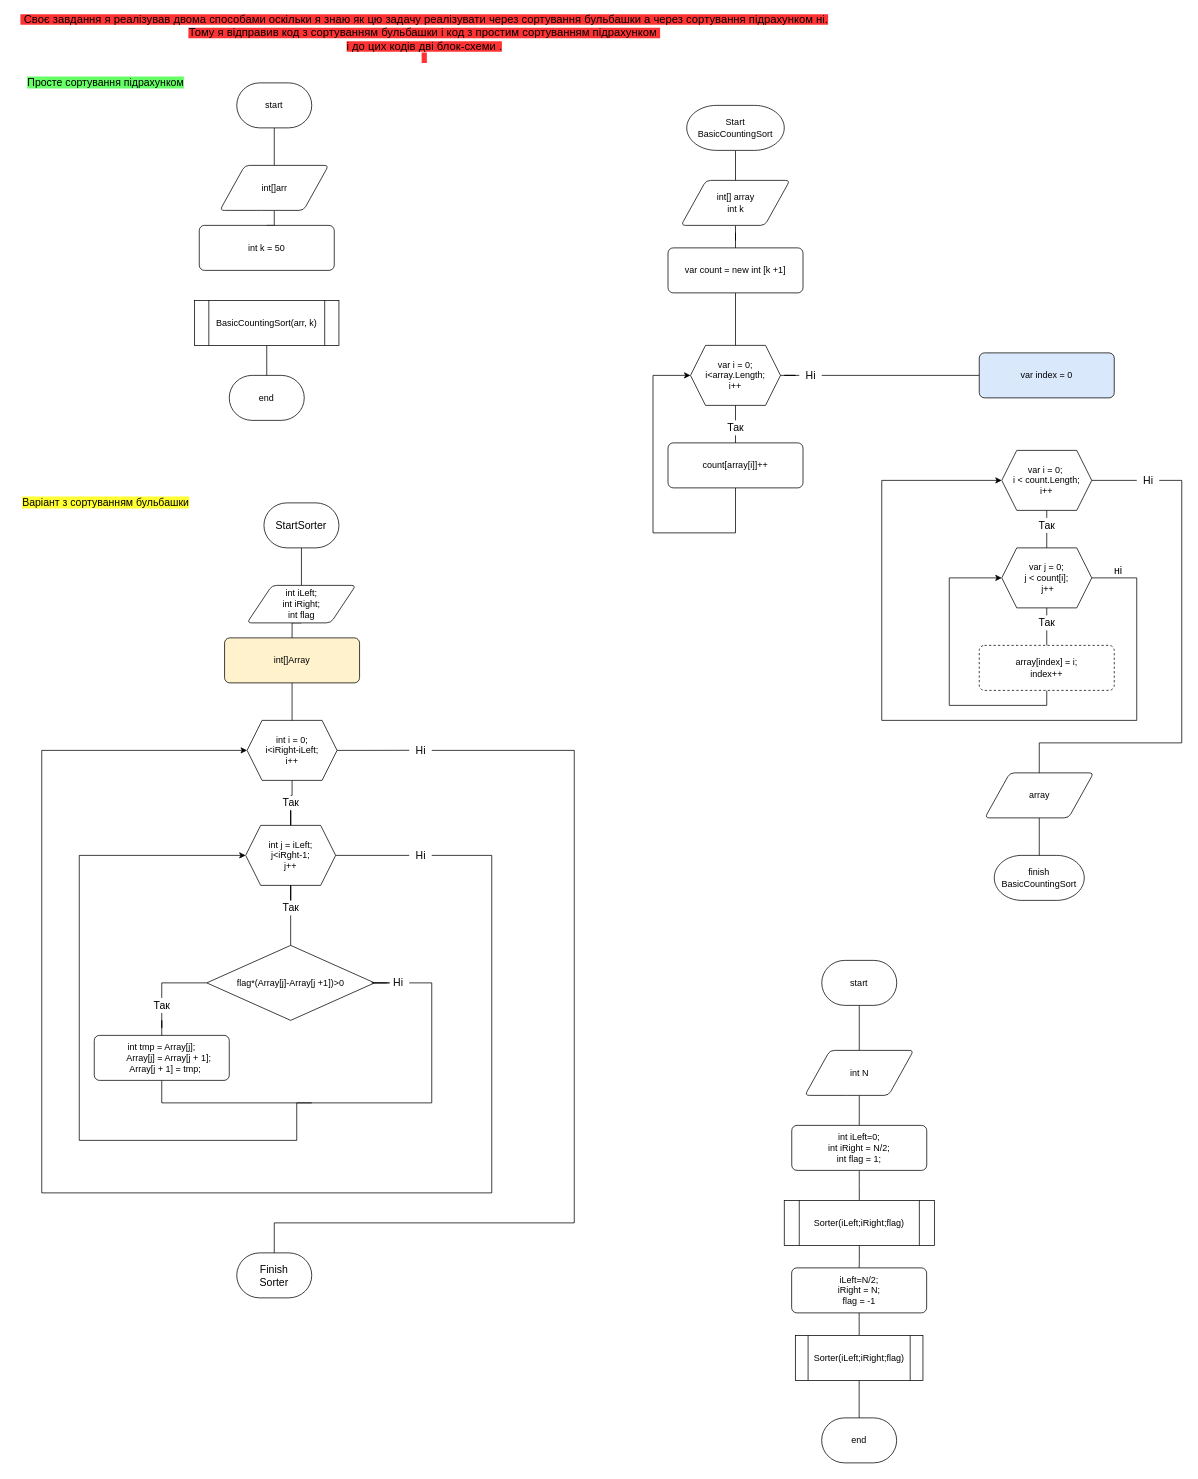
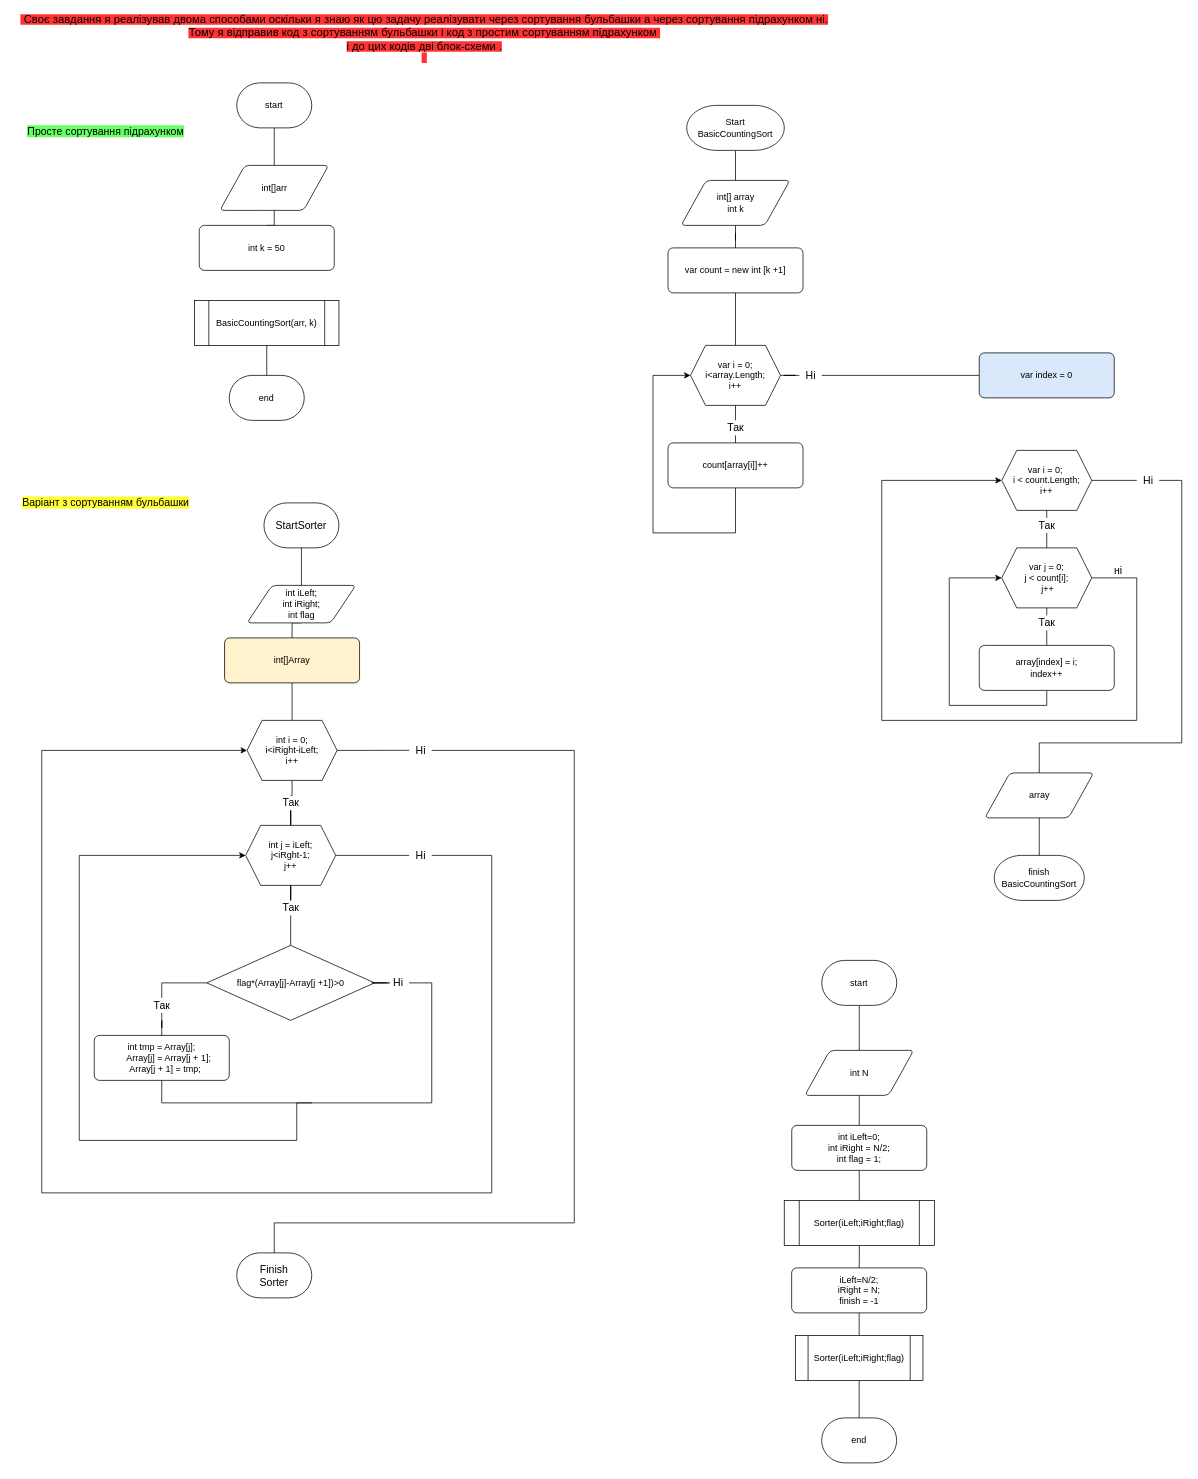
node "Просте сортування підрахунком": moved (105, 83) -> (105, 132)
node "array[index] = i; index++": style dashed -> solid
node "iLeft=N/2; iRight = N; flag = -1": label "iLeft=N/2; iRight = N; flag = -1" -> "iLeft=N/2; iRight = N; finish = -1"
